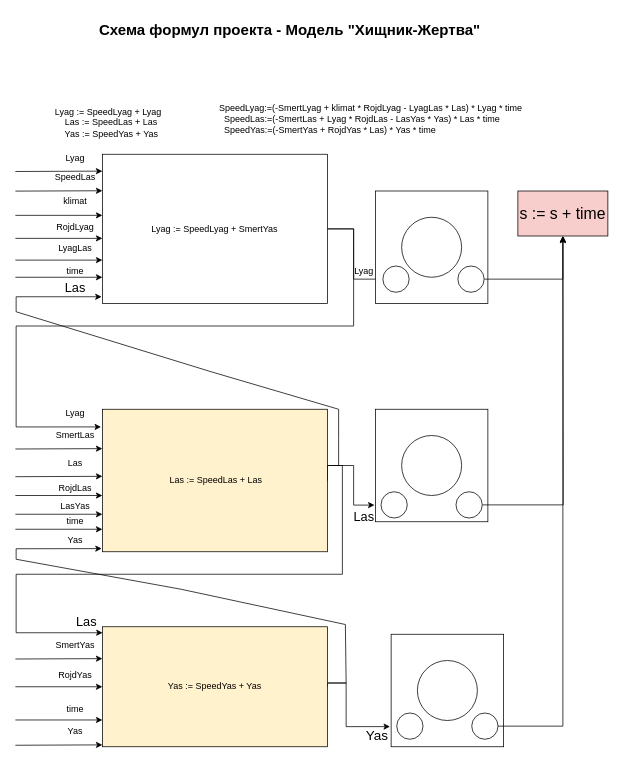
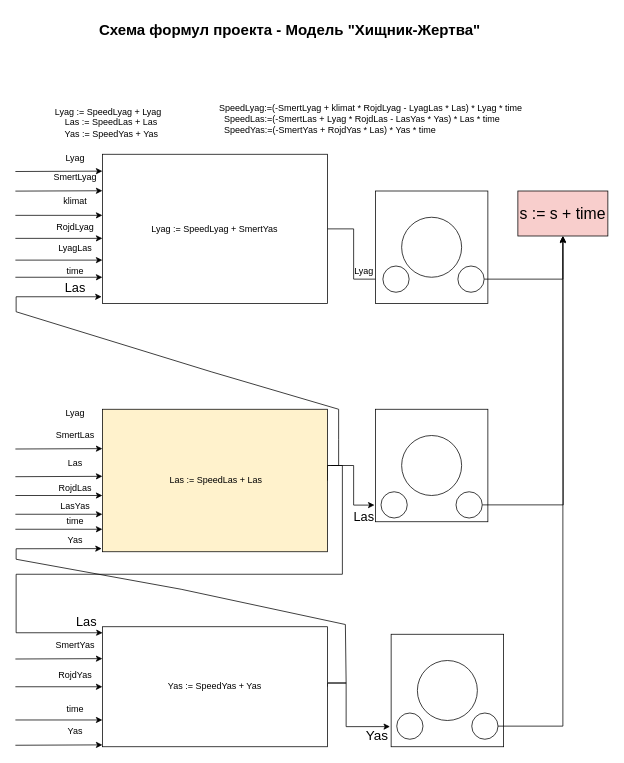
node "SpeedLas": label "SpeedLas" -> "SmertLyag"
edge "Lyag := SpeedLyag + SmertYas" -> "Las := SpeedLas + Las": removed
node "Yas := SpeedYas + Yas": fillcolor #fff2cc -> #ffffff
